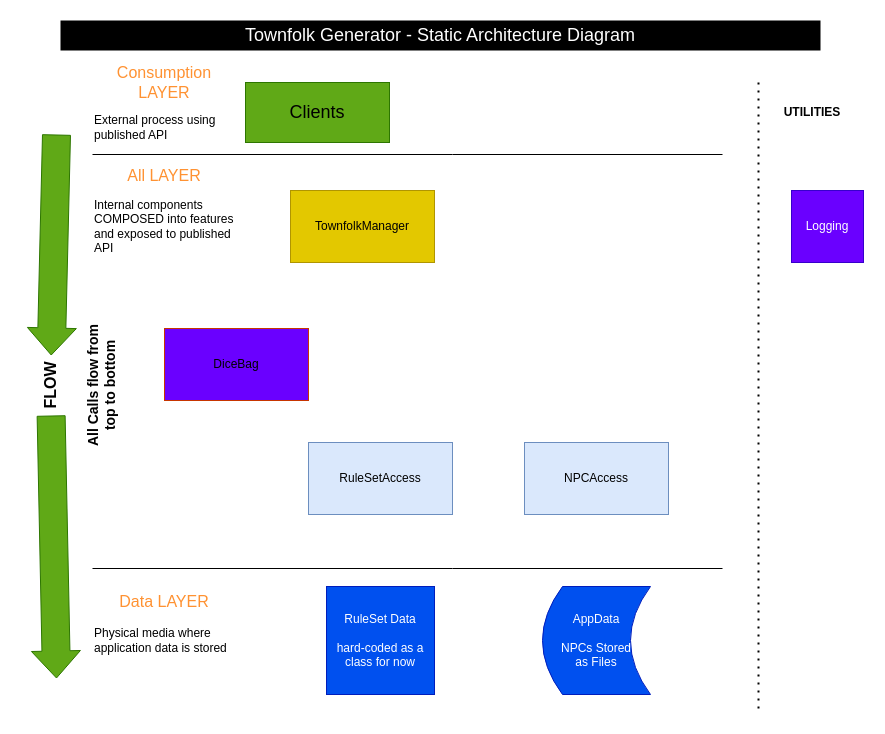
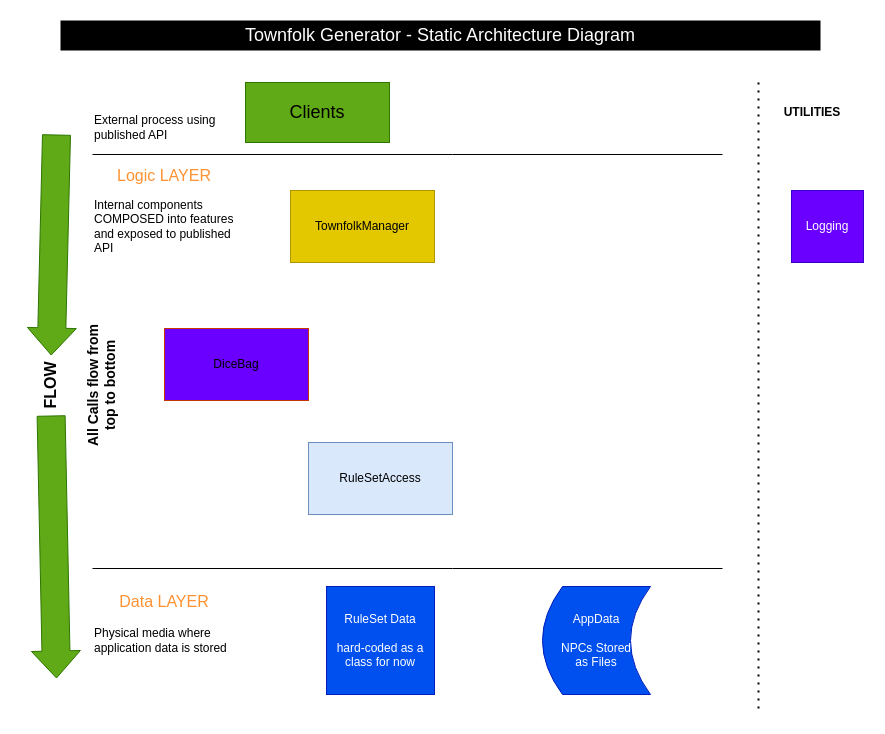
node "Consumption LAYER": removed
node "All LAYER": label "All LAYER" -> "Logic LAYER"
node "NPCAccess": removed
